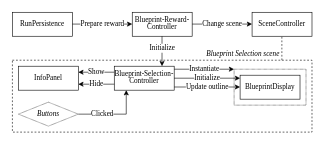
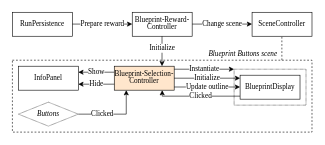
node "Blueprint Selection scene": label "Blueprint Selection scene" -> "Blueprint Buttons scene"
node "Blueprint-Selection-Controller": fillcolor #ffffff -> #ffe6cc
edge "BlueprintDisplay" -> "Blueprint-Selection-Controller": added, label "Clicked"
